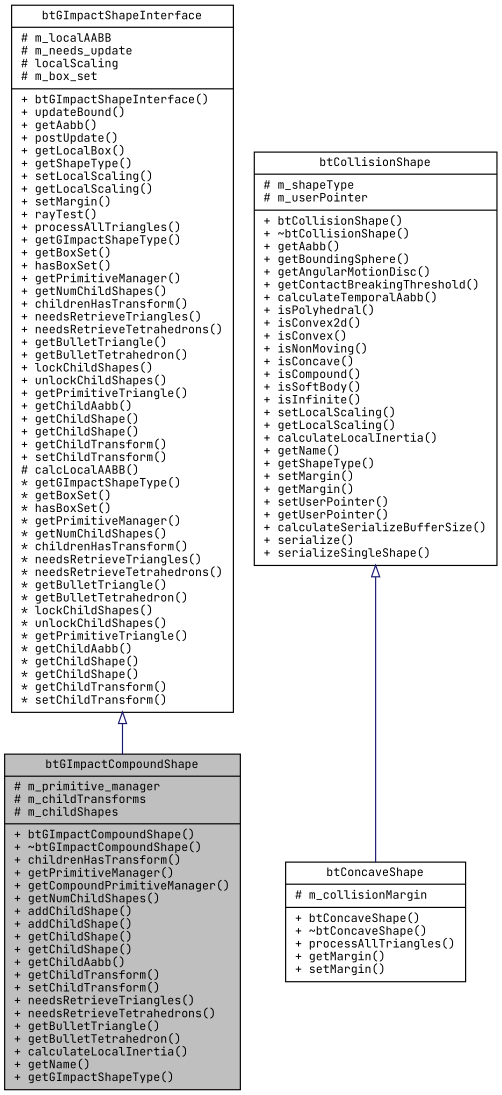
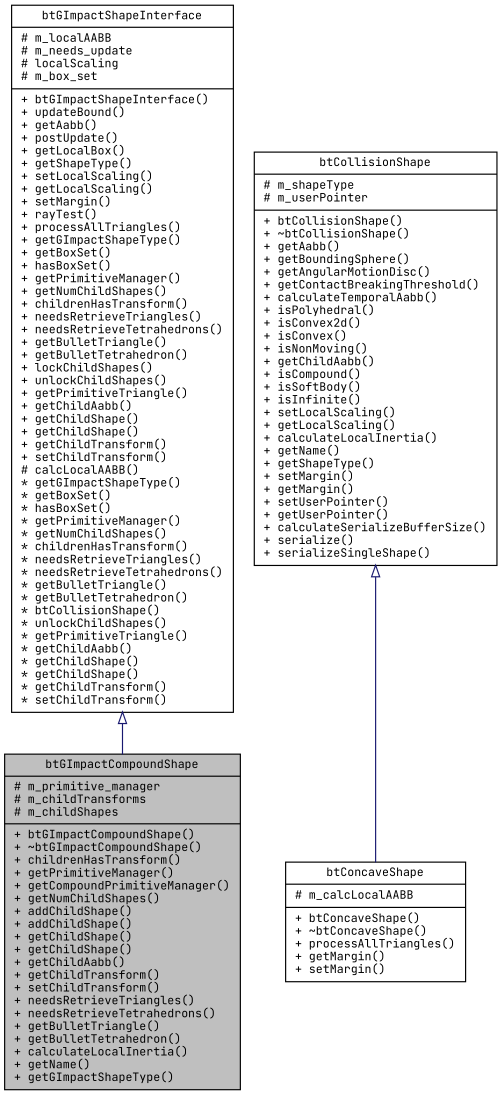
node "btCollisionShape": text "+ isConcave()" -> "+ getChildAabb()"
node "btGImpactShapeInterface": text "* lockChildShapes()" -> "* btCollisionShape()"
node "btConcaveShape": text "# m_collisionMargin" -> "# m_calcLocalAABB"
